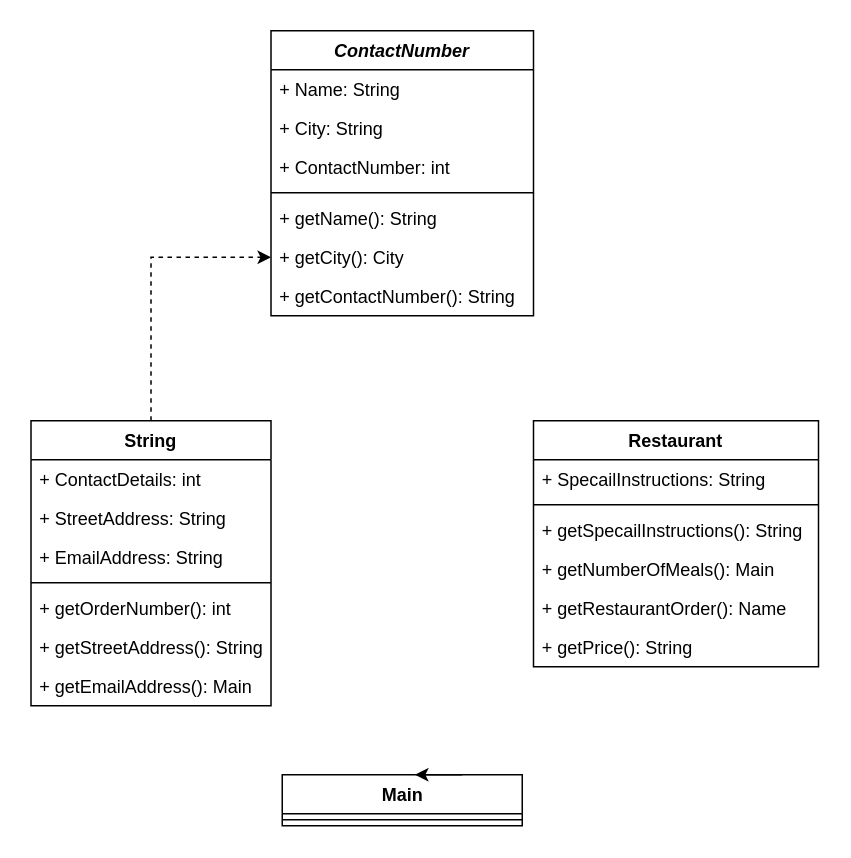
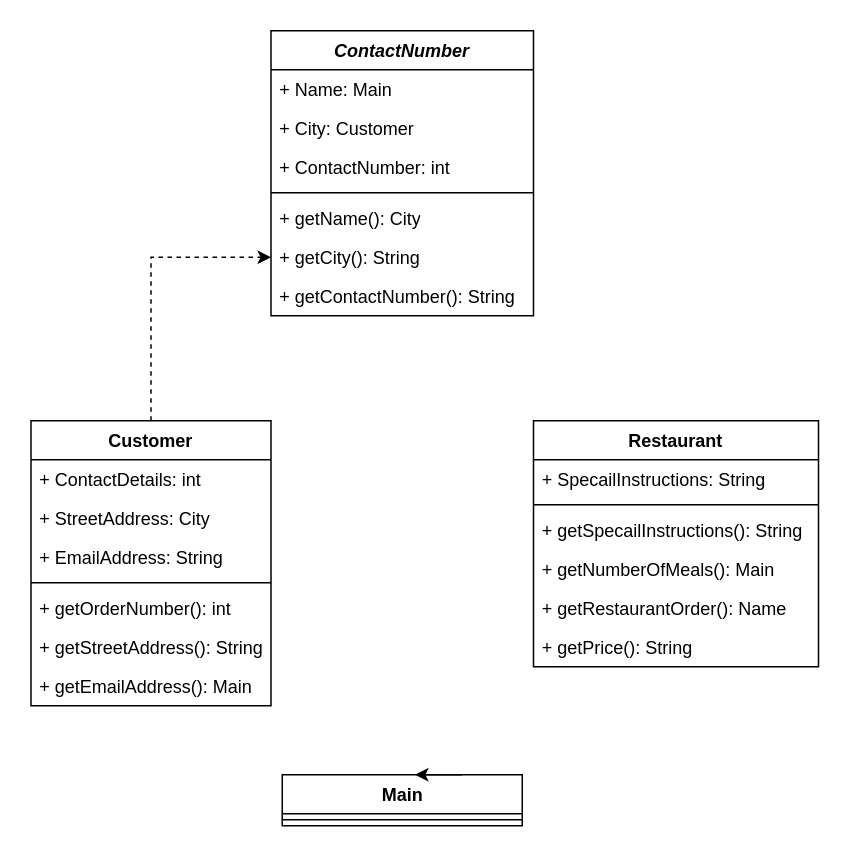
node "+ Name: String": label "+ Name: String" -> "+ Name: Main"
node "+ City: String": label "+ City: String" -> "+ City: Customer"
node "+ getName(): String": label "+ getName(): String" -> "+ getName(): City"
node "+ getCity(): City": label "+ getCity(): City" -> "+ getCity(): String"
node "String": label "String" -> "Customer"
node "+ StreetAddress: String": label "+ StreetAddress: String" -> "+ StreetAddress: City"
